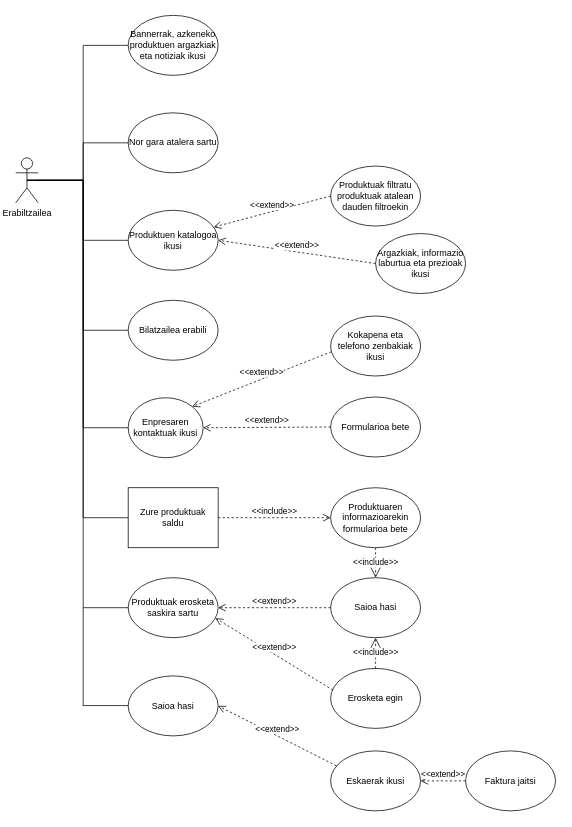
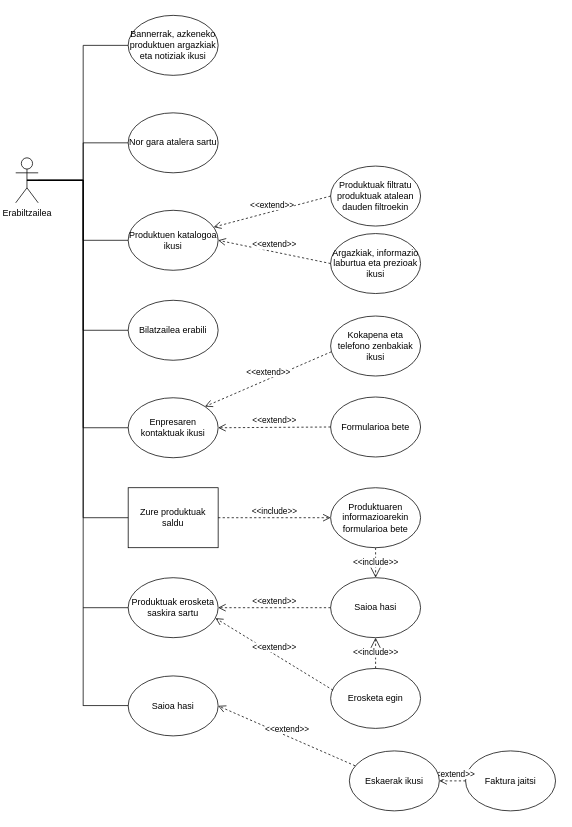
node "Argazkiak, informazio laburtua eta prezioak ikusi": moved (420, 264) -> (375, 264)
node "Enpresaren kontaktuak ikusi": size 75x60 -> 90x60
node "Eskaerak ikusi": moved (375, 781) -> (394, 781)
